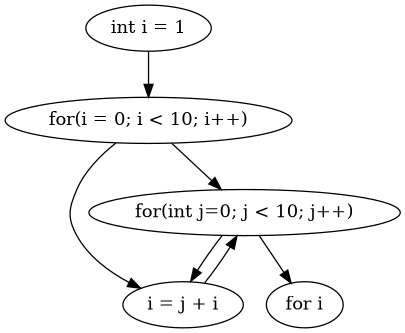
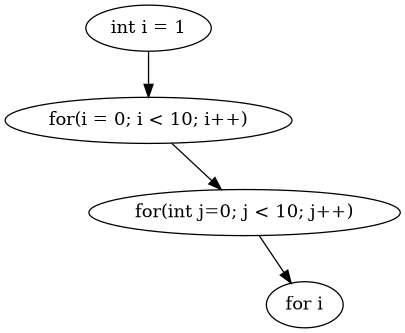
node "i = j + i": removed
